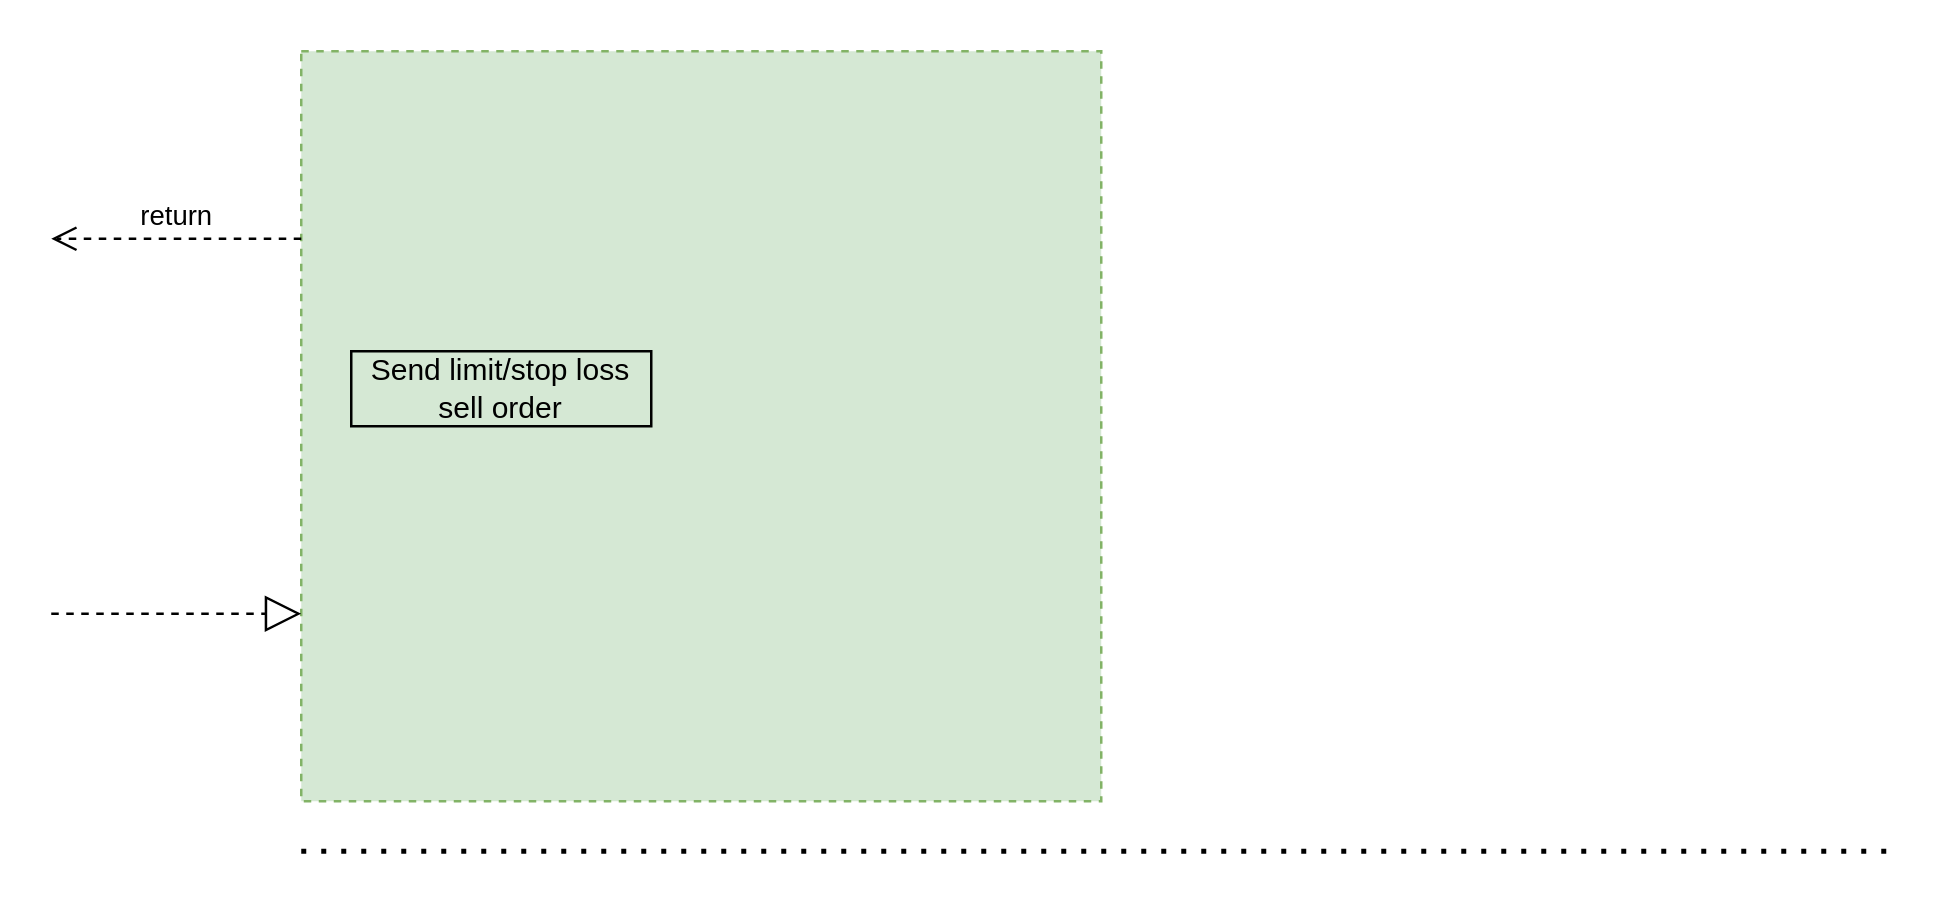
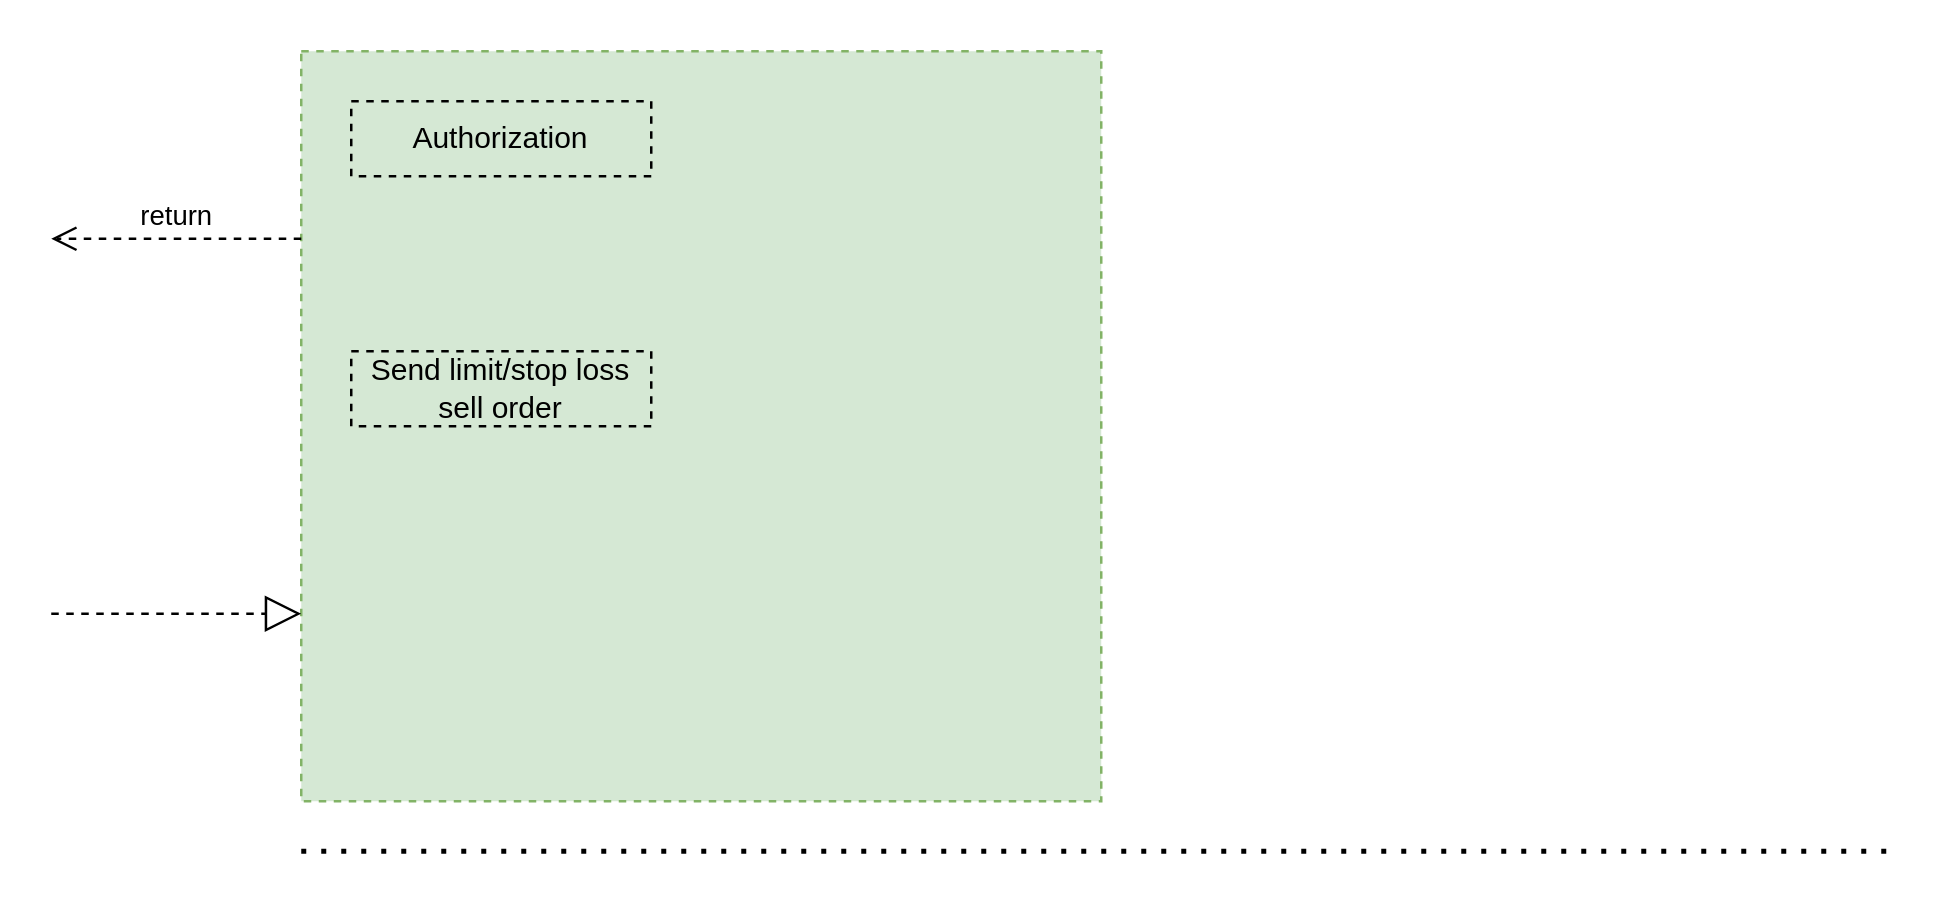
node "Authorization": added
node "Send limit/stop loss sell order": style solid -> dashed
